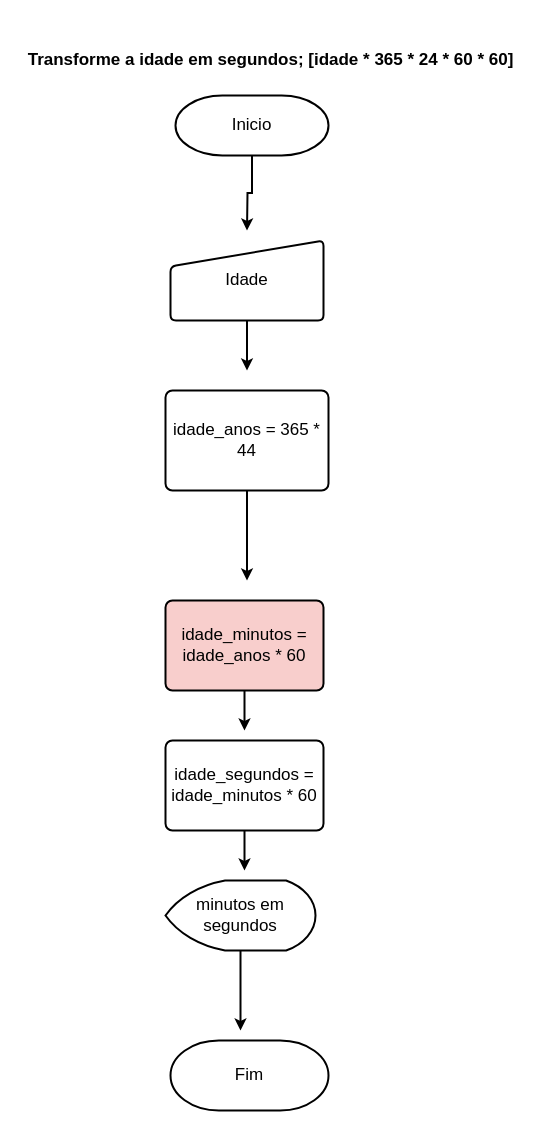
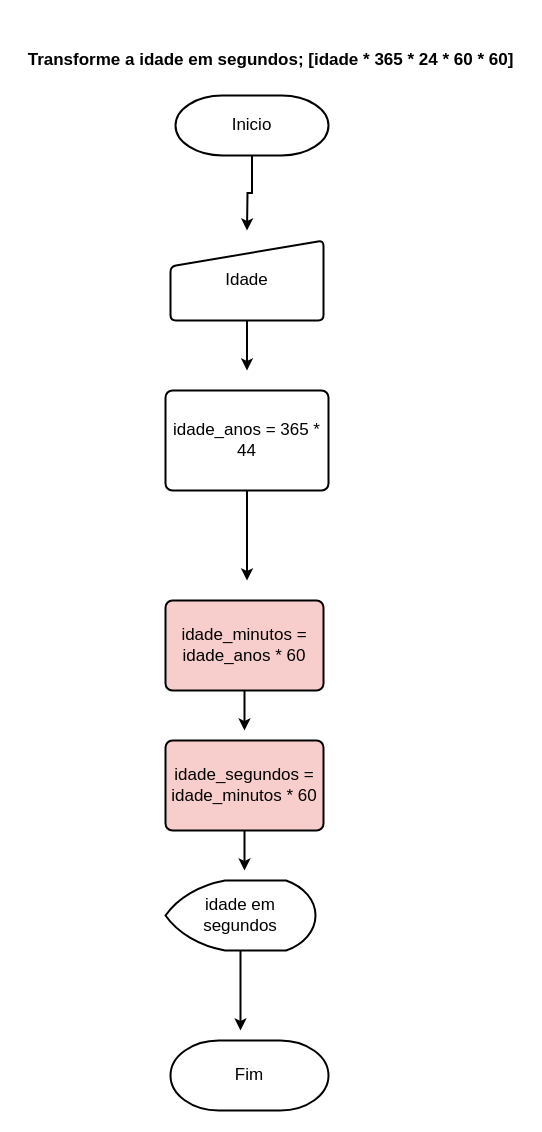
node "idade_segundos = idade_minutos * 60": fillcolor #ffffff -> #f8cecc
node "minutos em segundos": label "minutos em segundos" -> "idade em segundos"
